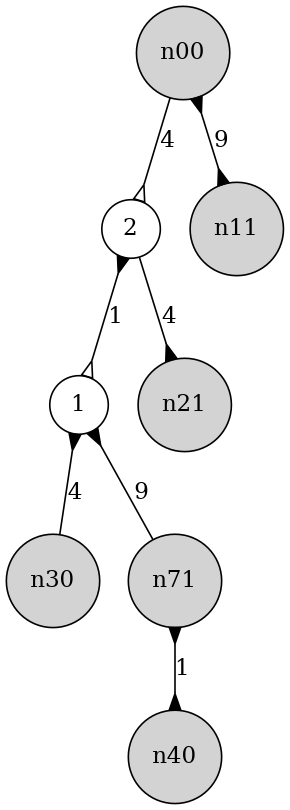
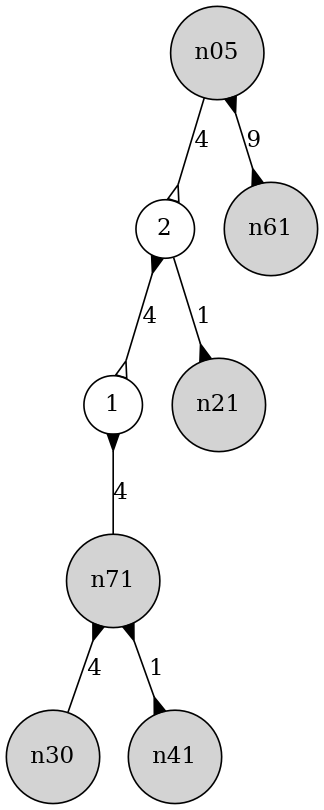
node "n00": label "n00" -> "n05"
node "n11": label "n11" -> "n61"
edge "2" -- "1": label "1" -> "4"
edge "2" -- "n21": label "4" -> "1"
edge "1" -- "n30": now "n71" -- "n30"
edge "1" -- "n71": label "9" -> "4"
node "n40": label "n40" -> "n41"
